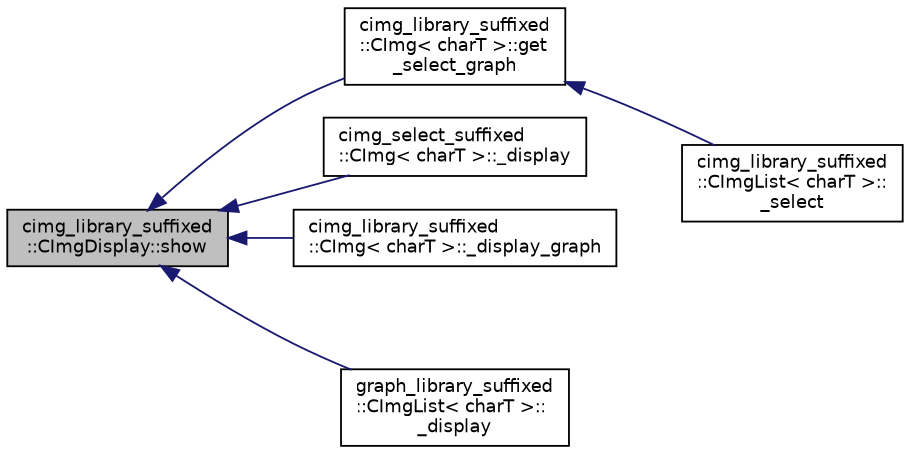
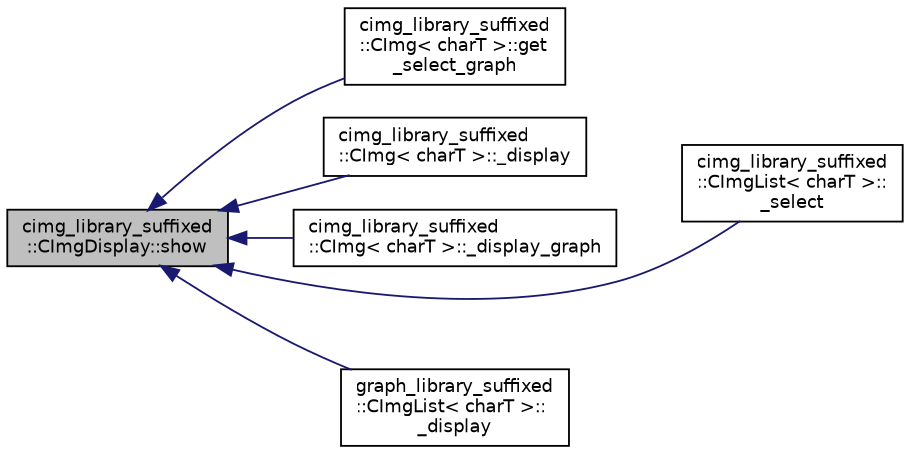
edge "cimg_library_suffixed ::CImgList< charT >:: _select" -> "cimg_library_suffixed ::CImg< charT >::get _select_graph": now "cimg_library_suffixed ::CImgList< charT >:: _select" -> "cimg_library_suffixed ::CImgDisplay::show"
node "cimg_select_suffixed ::CImg< charT >::_display": label "cimg_select_suffixed ::CImg< charT >::_display" -> "cimg_library_suffixed ::CImg< charT >::_display"
